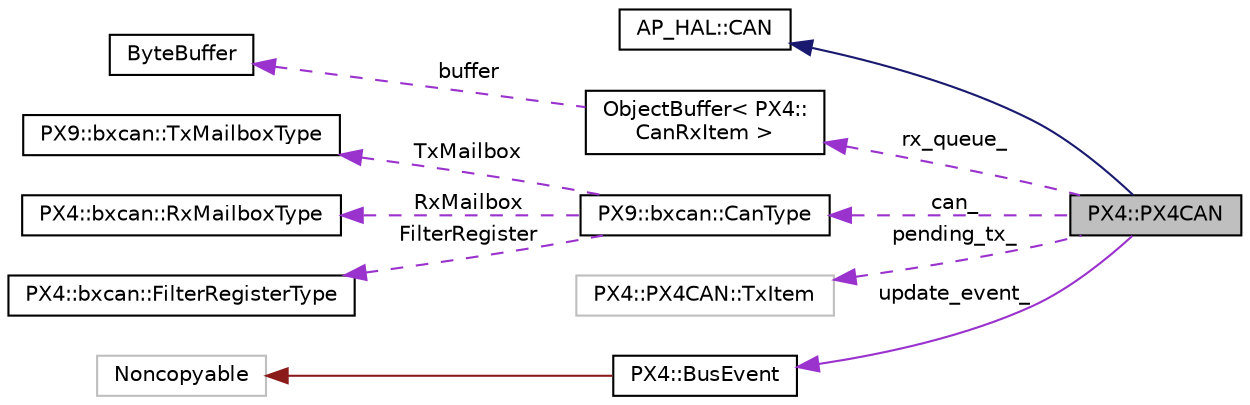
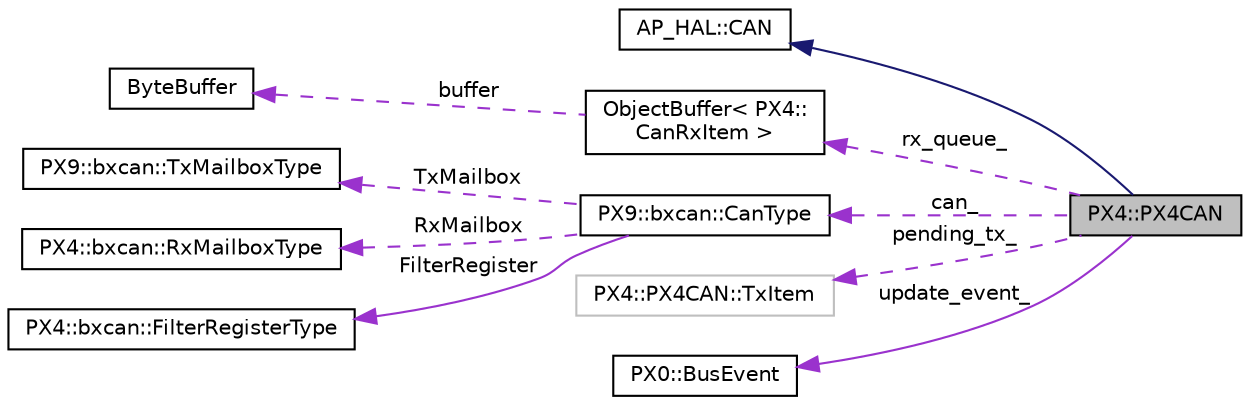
edge "PX9::bxcan::CanType" -> "PX4::bxcan::FilterRegisterType": style dashed -> solid
node "Noncopyable": removed
node "PX4::BusEvent": label "PX4::BusEvent" -> "PX0::BusEvent"
